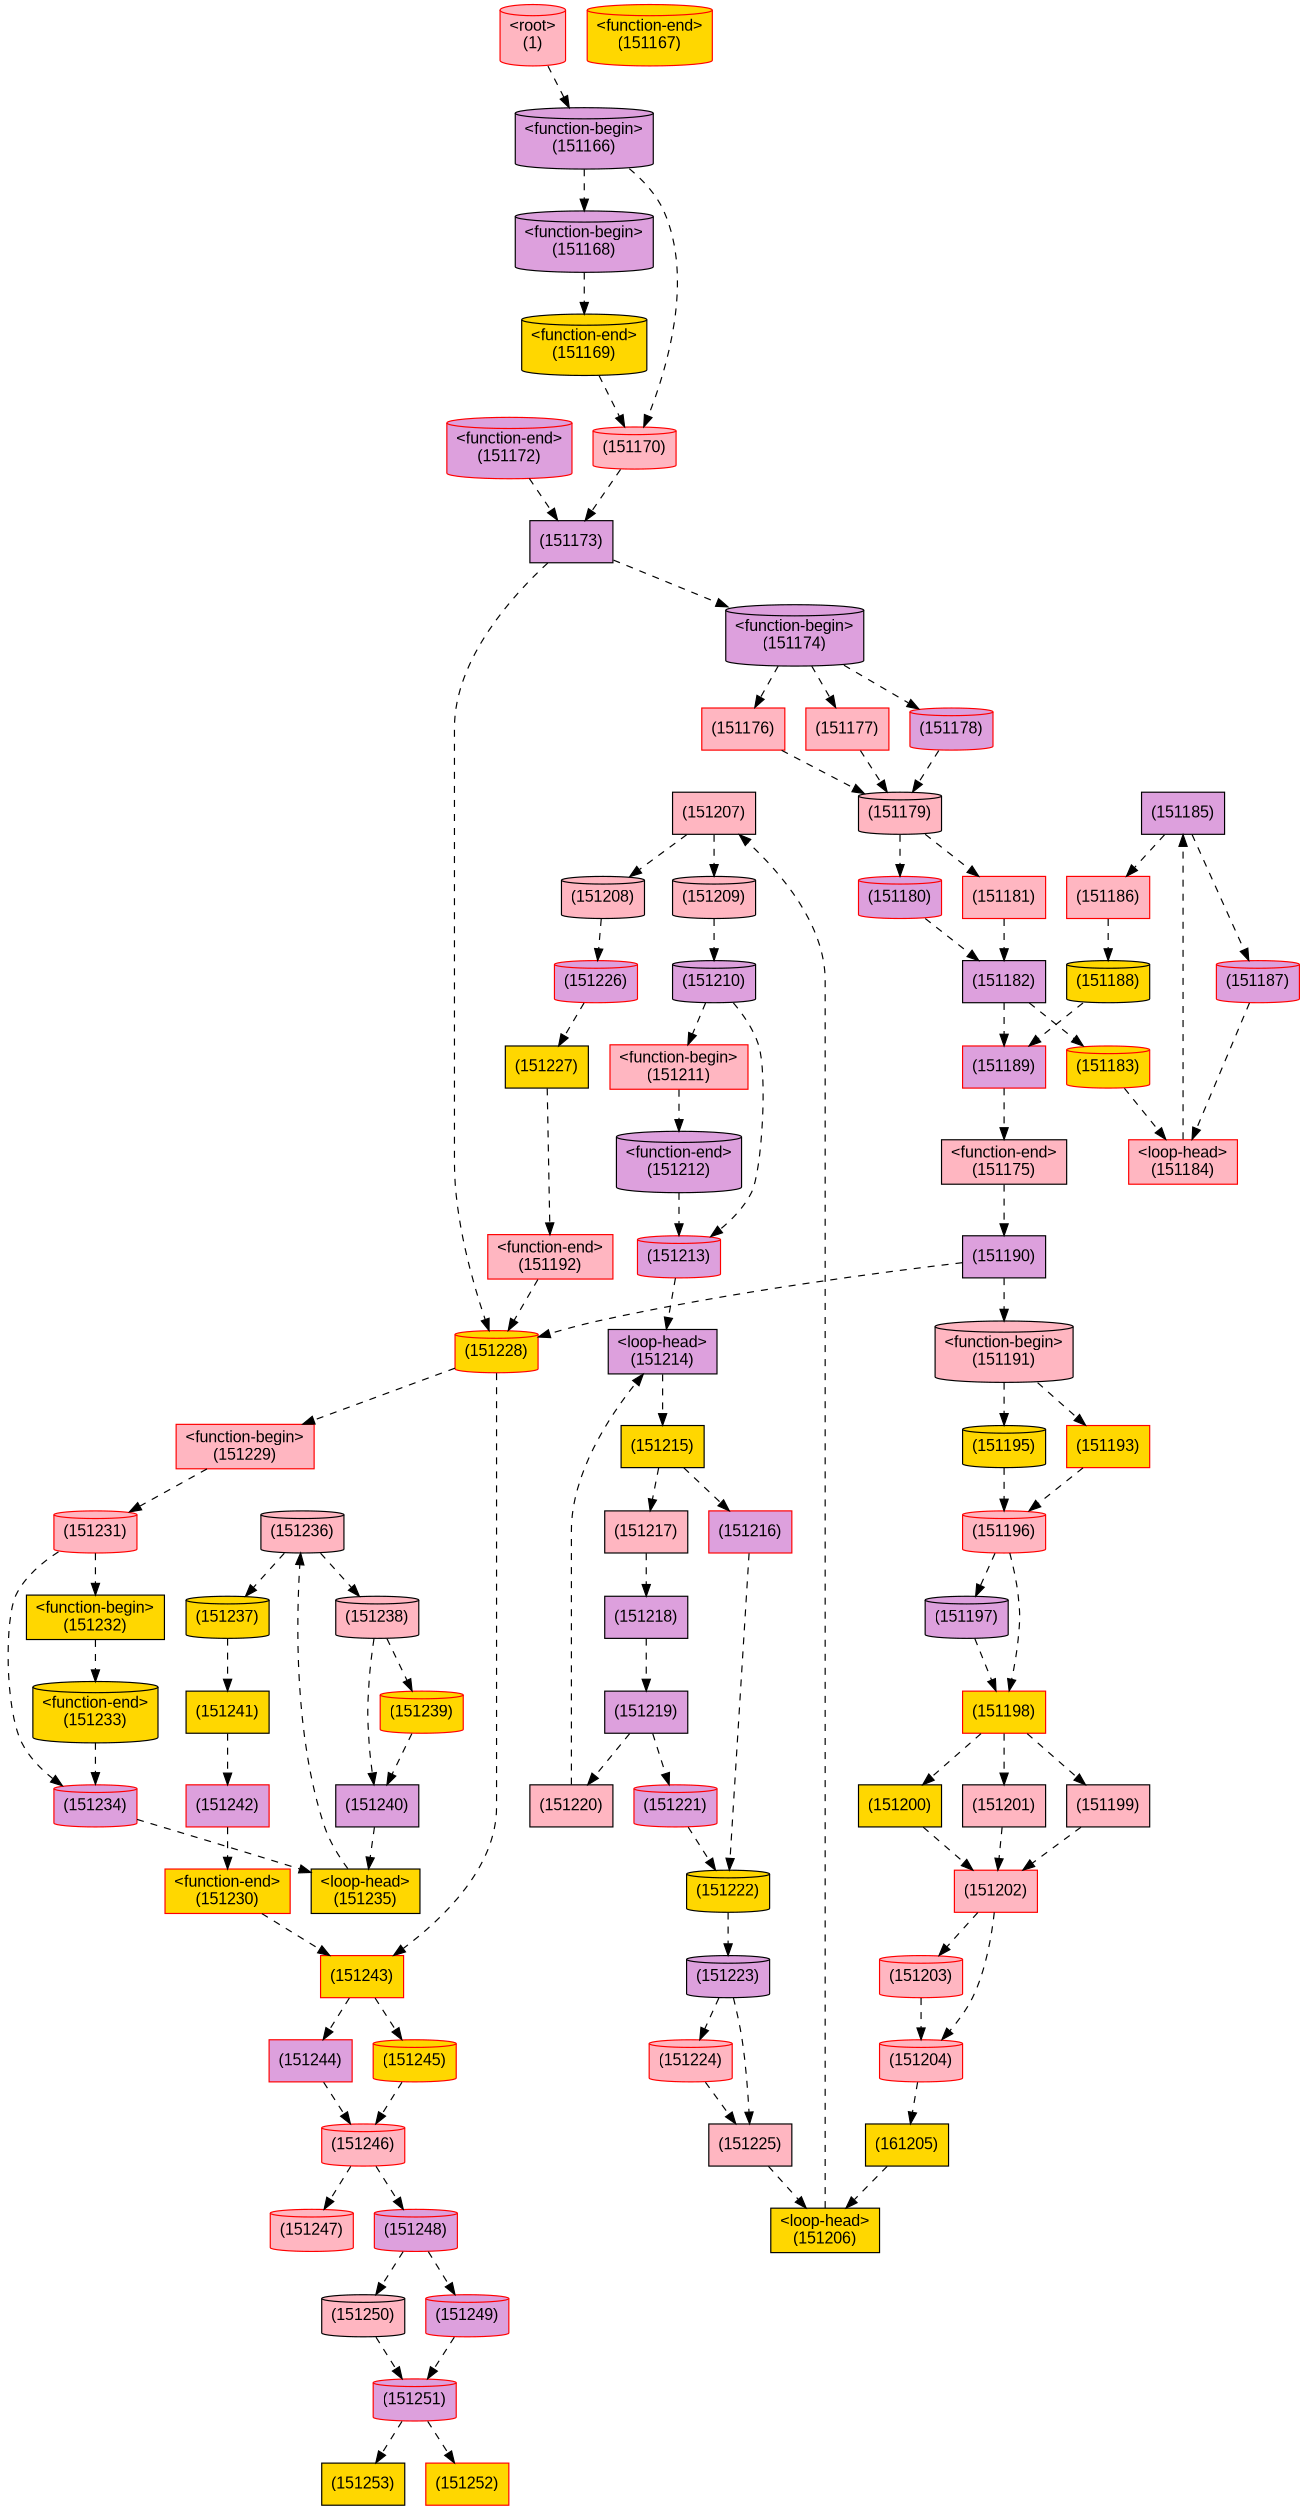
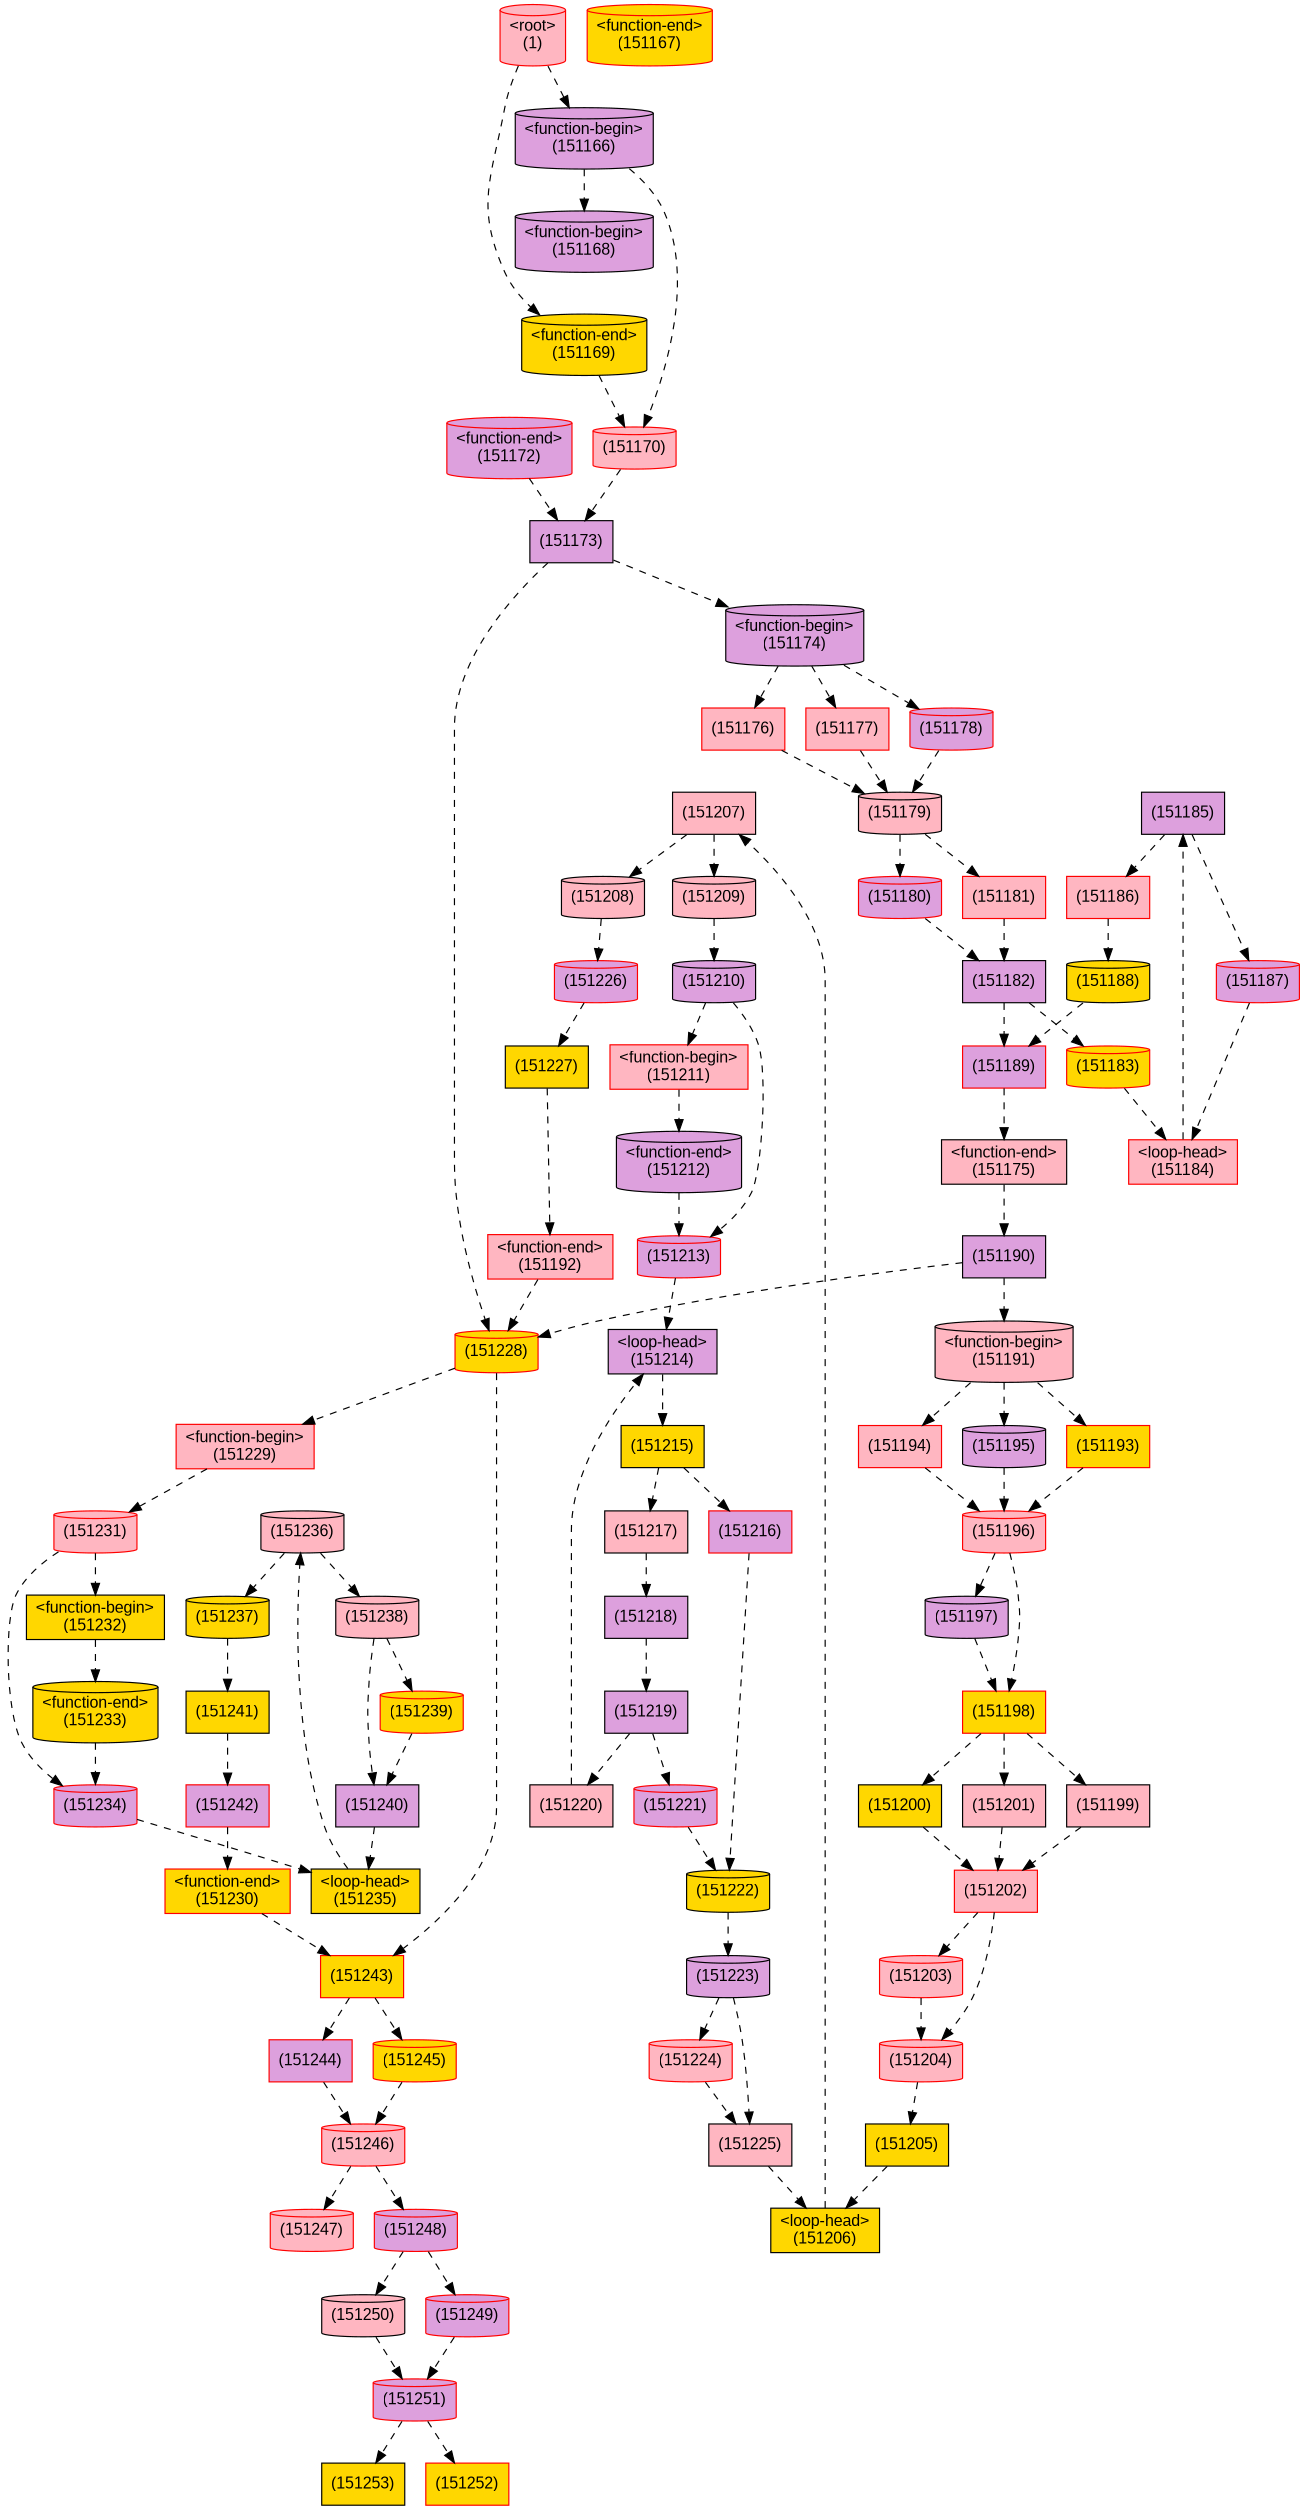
edge "<function-begin> (151168)" -> "<function-end> (151169)": now "<root> (1)" -> "<function-end> (151169)"
node "(151194)": added
node "(151195)": fillcolor gold -> plum
node "(161205)": label "(161205)" -> "(151205)"
